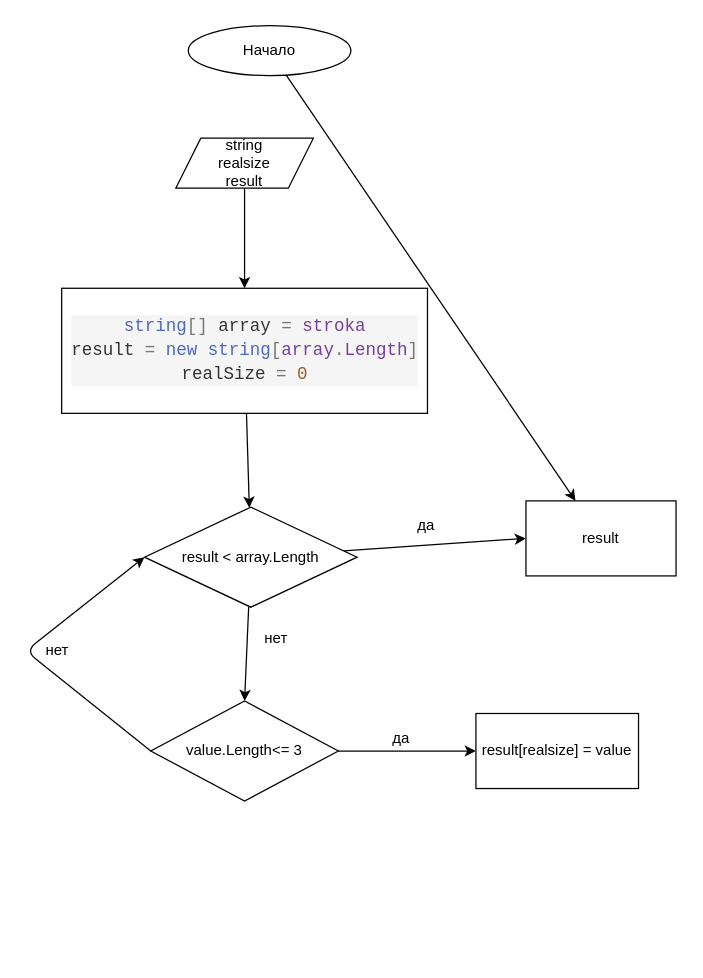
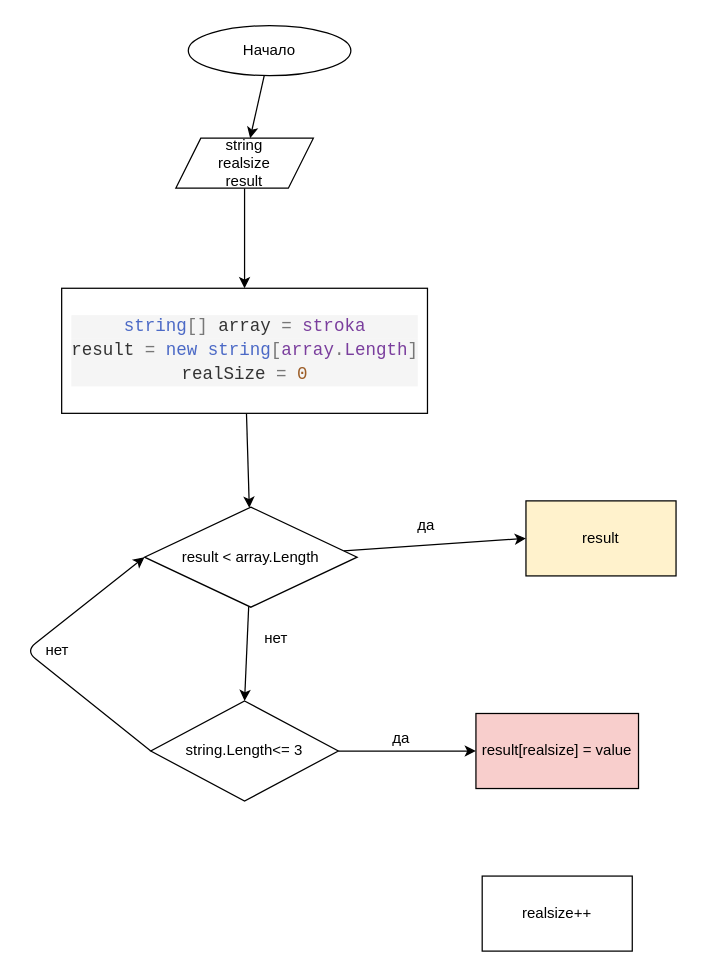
edge "Начало" -> "result": now "Начало" -> "string realsize result"
node "result": fillcolor #ffffff -> #fff2cc
node "value.Length<= 3": label "value.Length<= 3" -> "string.Length<= 3"
node "result[realsize] = value": fillcolor #ffffff -> #f8cecc
node "realsize++": added
